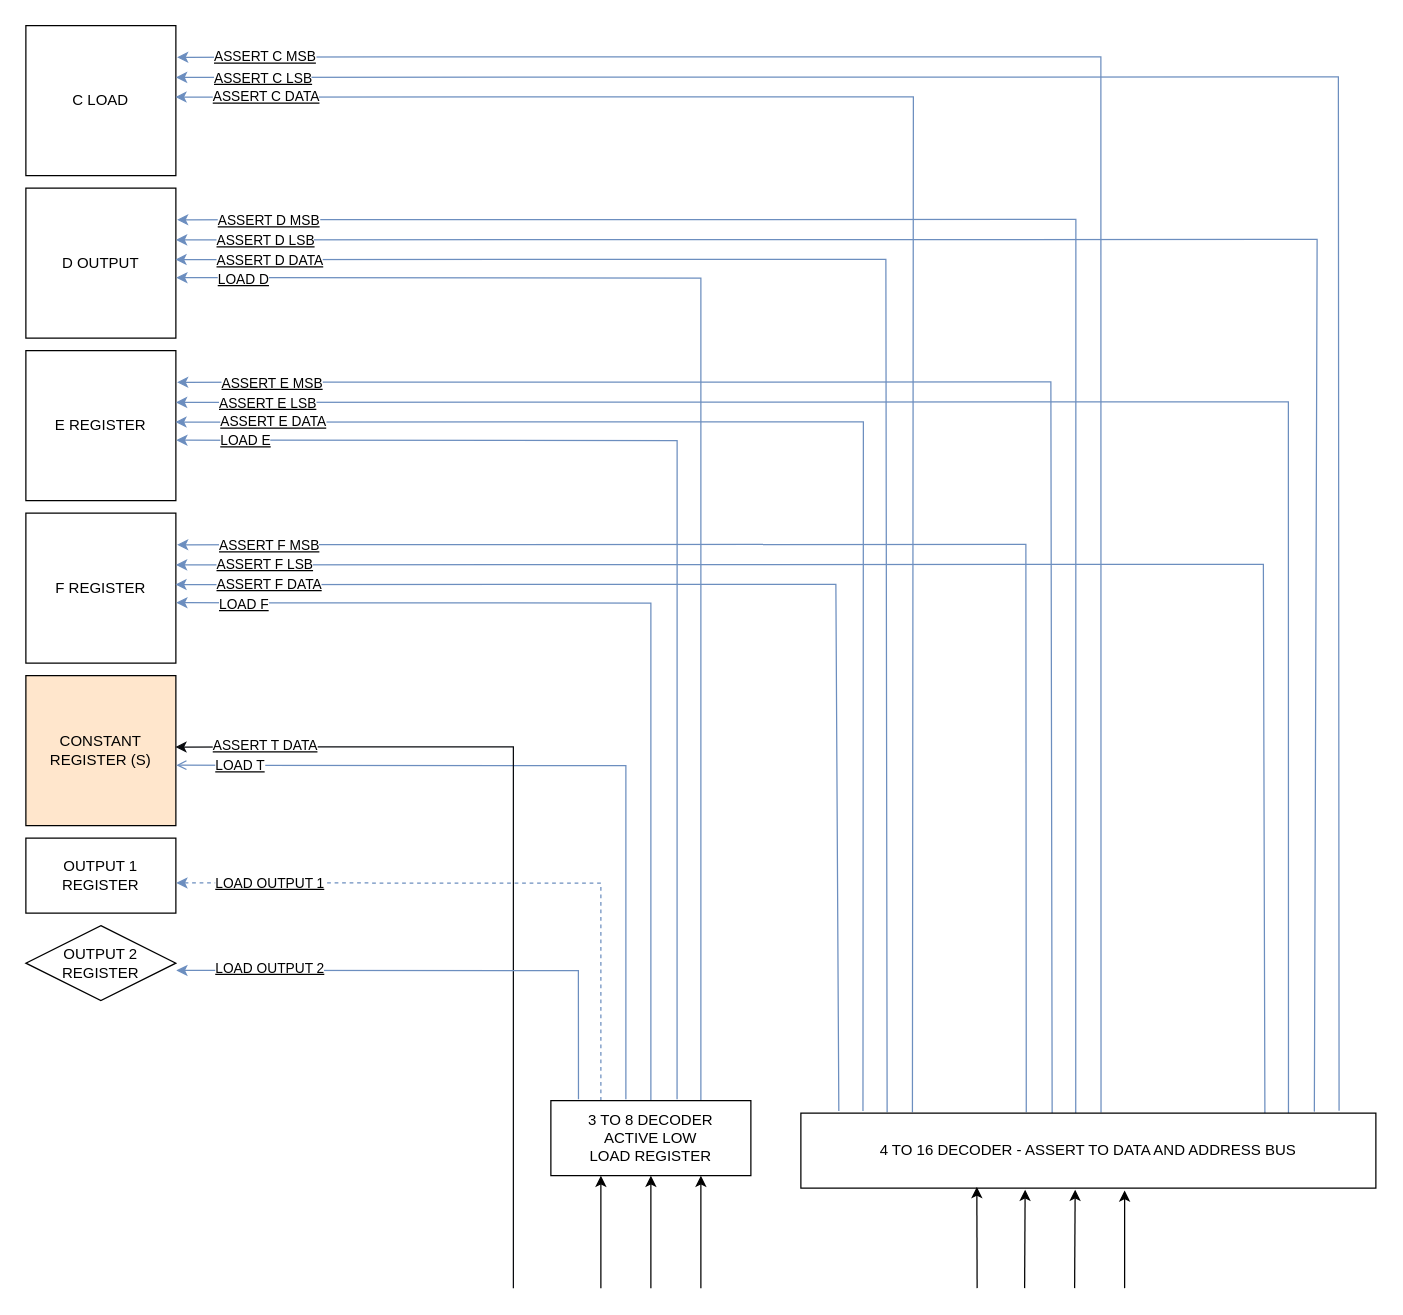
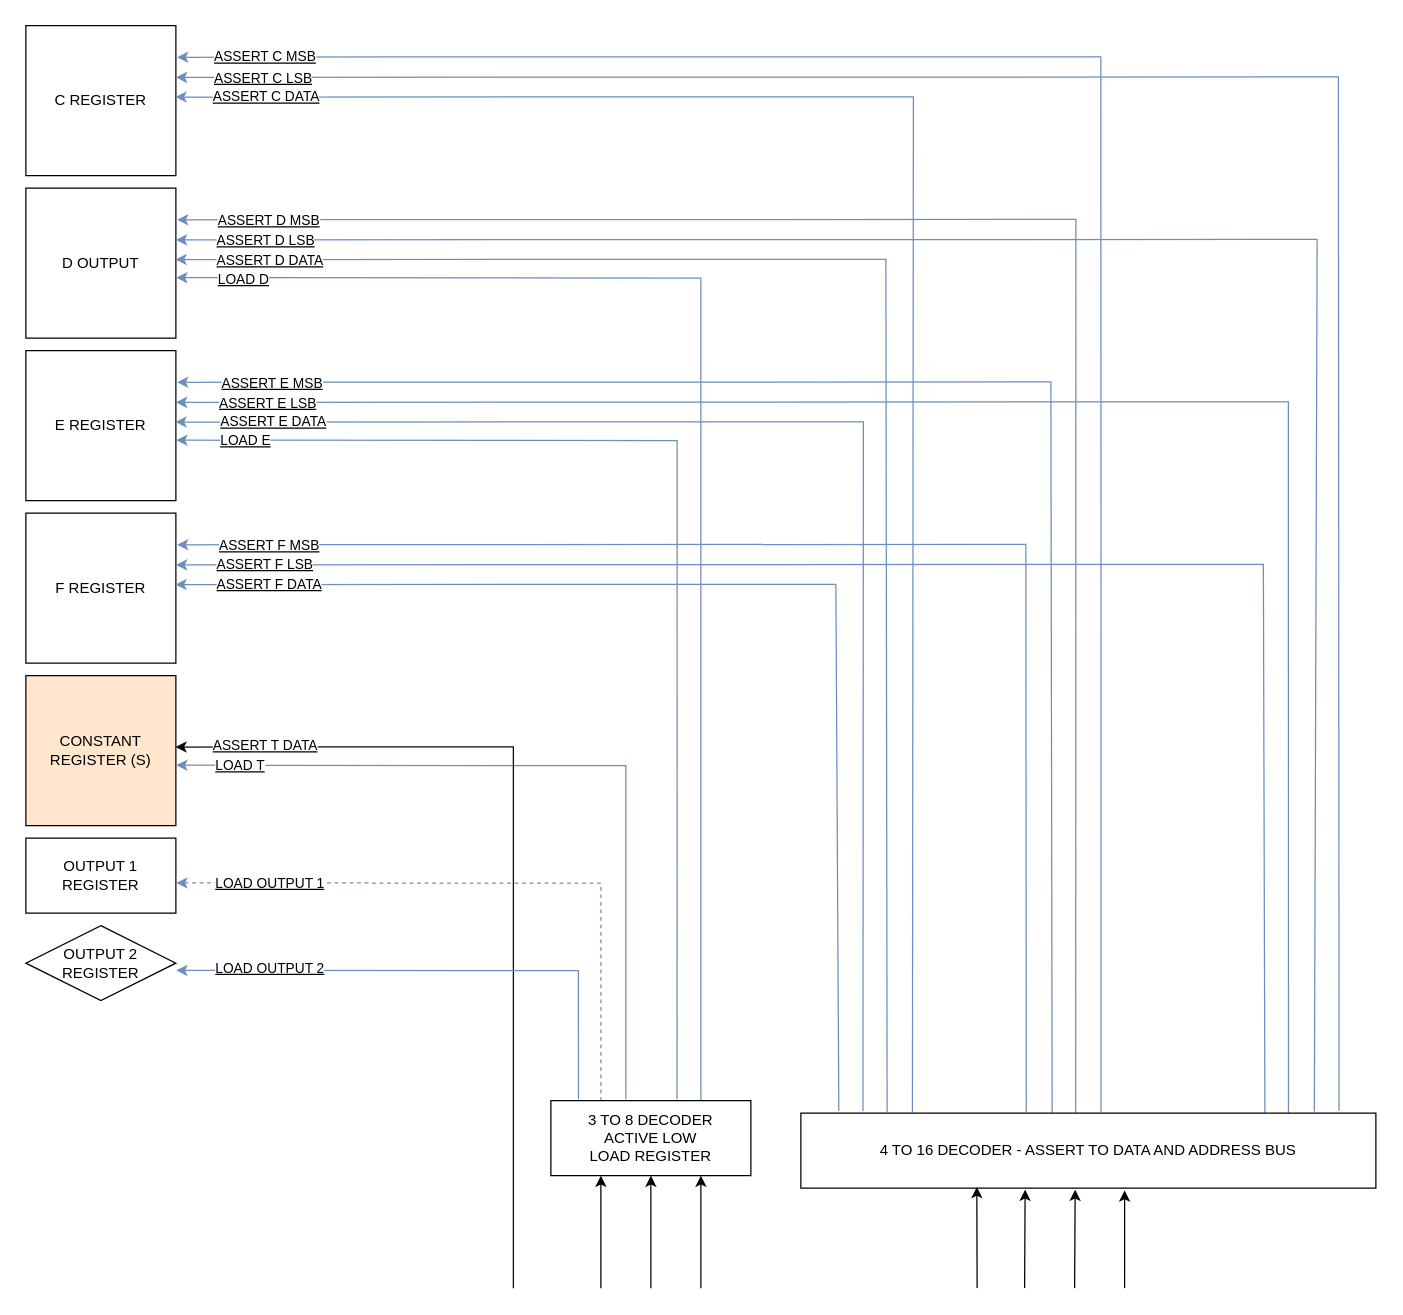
node "C LOAD": label "C LOAD" -> "C REGISTER"
edge "3 TO 8 DECODER ACTIVE LOW LOAD REGISTER" -> "F REGISTER": removed, label "LOAD F"
edge "3 TO 8 DECODER ACTIVE LOW LOAD REGISTER" -> "CONSTANT REGISTER (S)": arrowhead open -> classic
